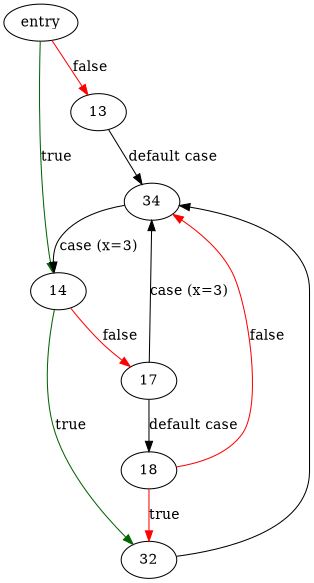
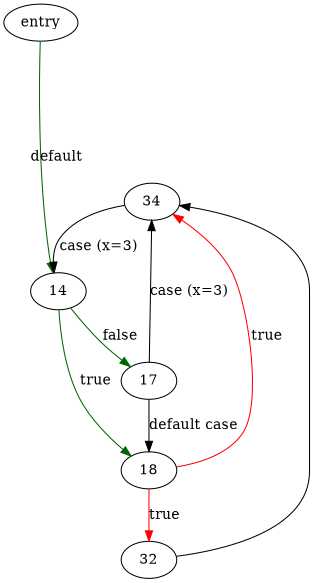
node "13": removed
edge "entry" -> "14": label "true" -> "default"
edge "14" -> "17": color red -> darkgreen
edge "18" -> "34": label "false" -> "true"
edge "14" -> "32": now "14" -> "18"
